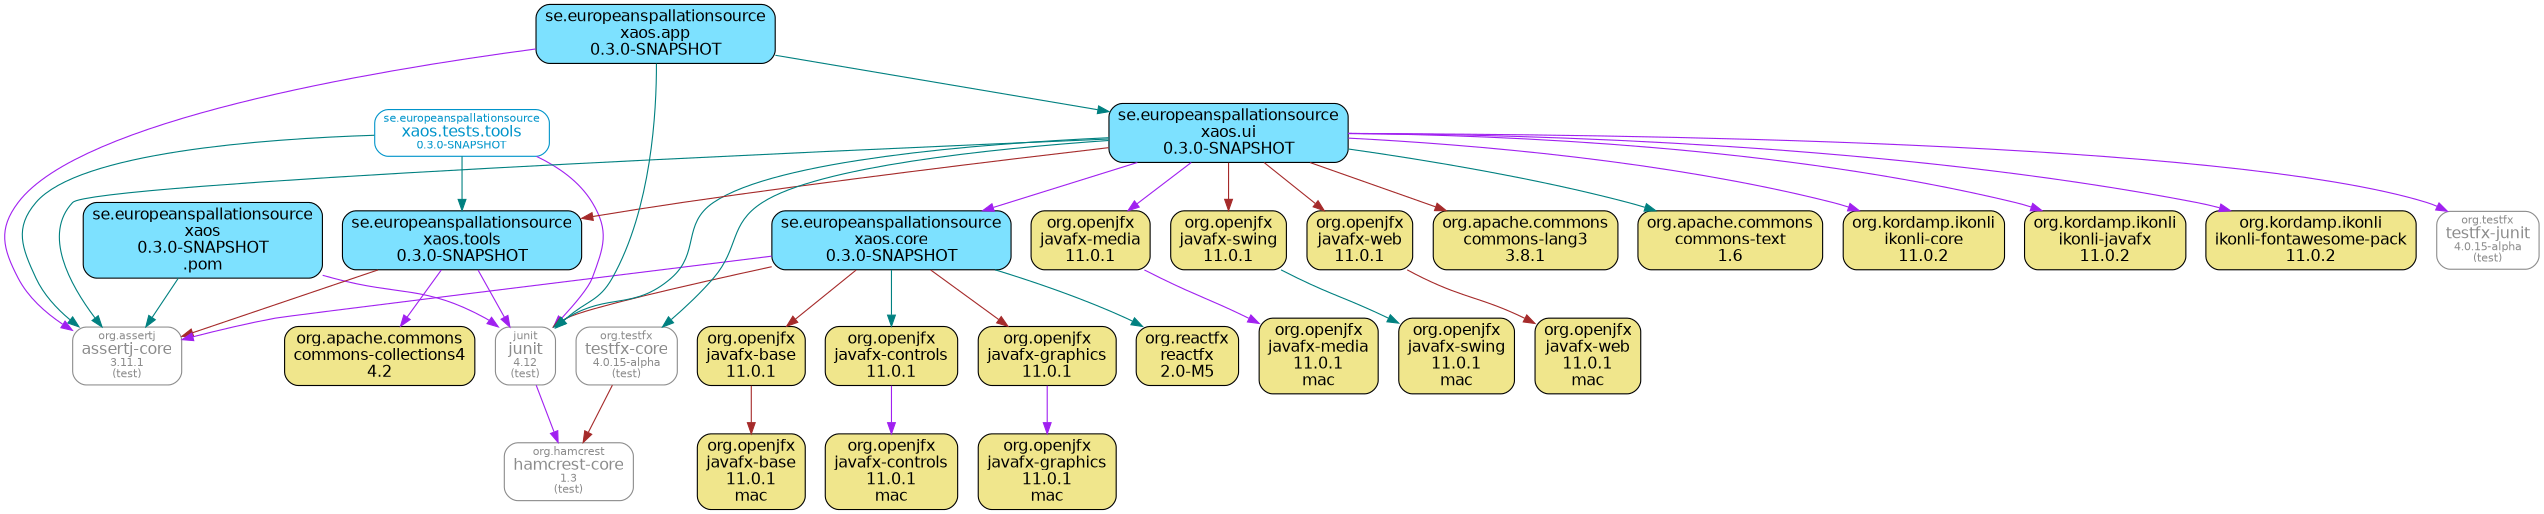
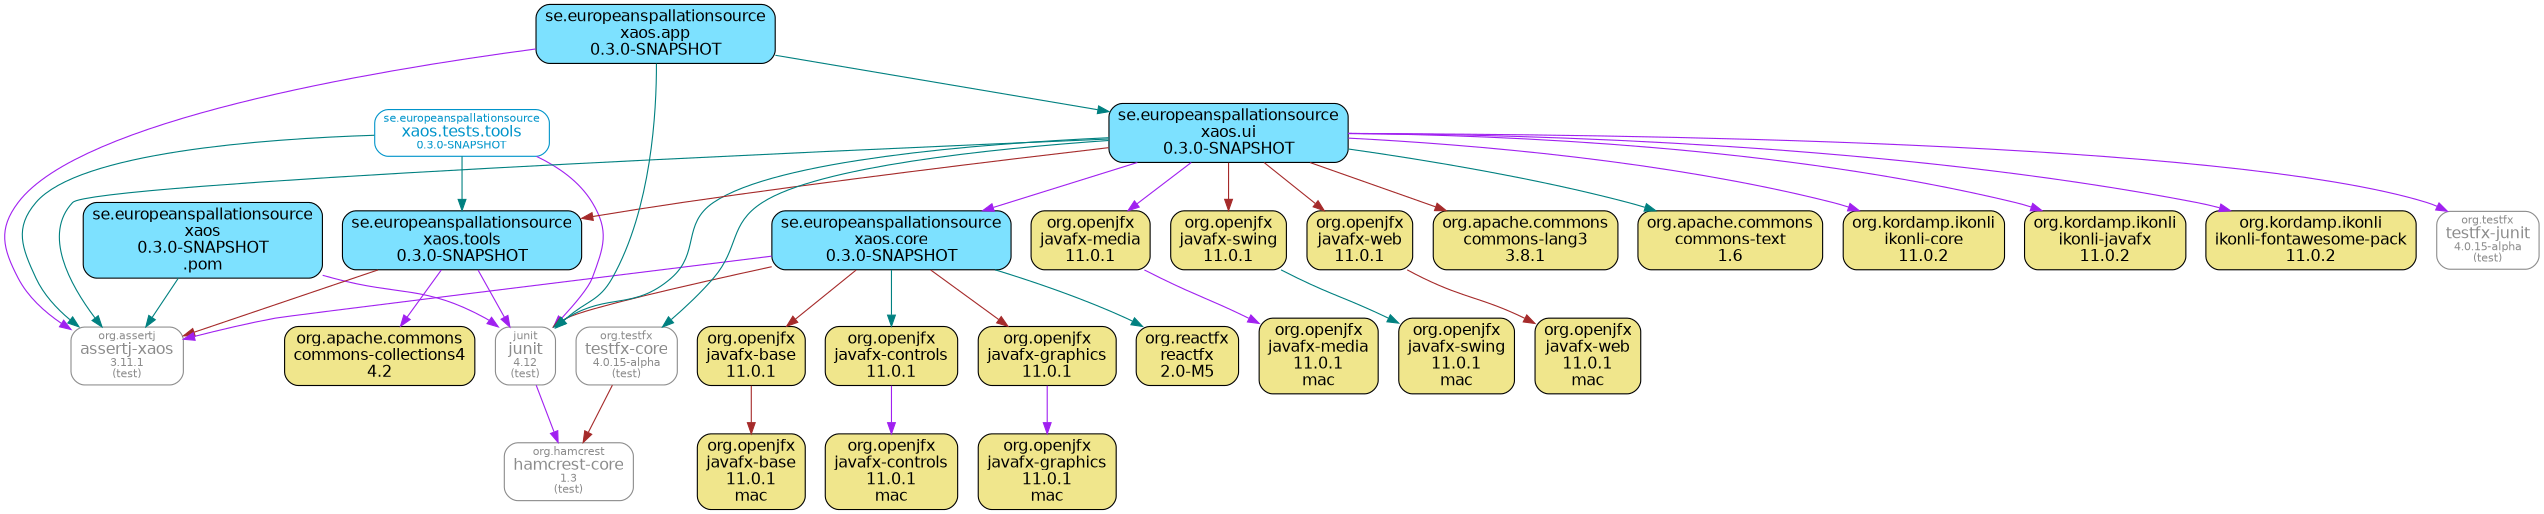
node "org.assertj": text "assertj-core" -> "assertj-xaos"
